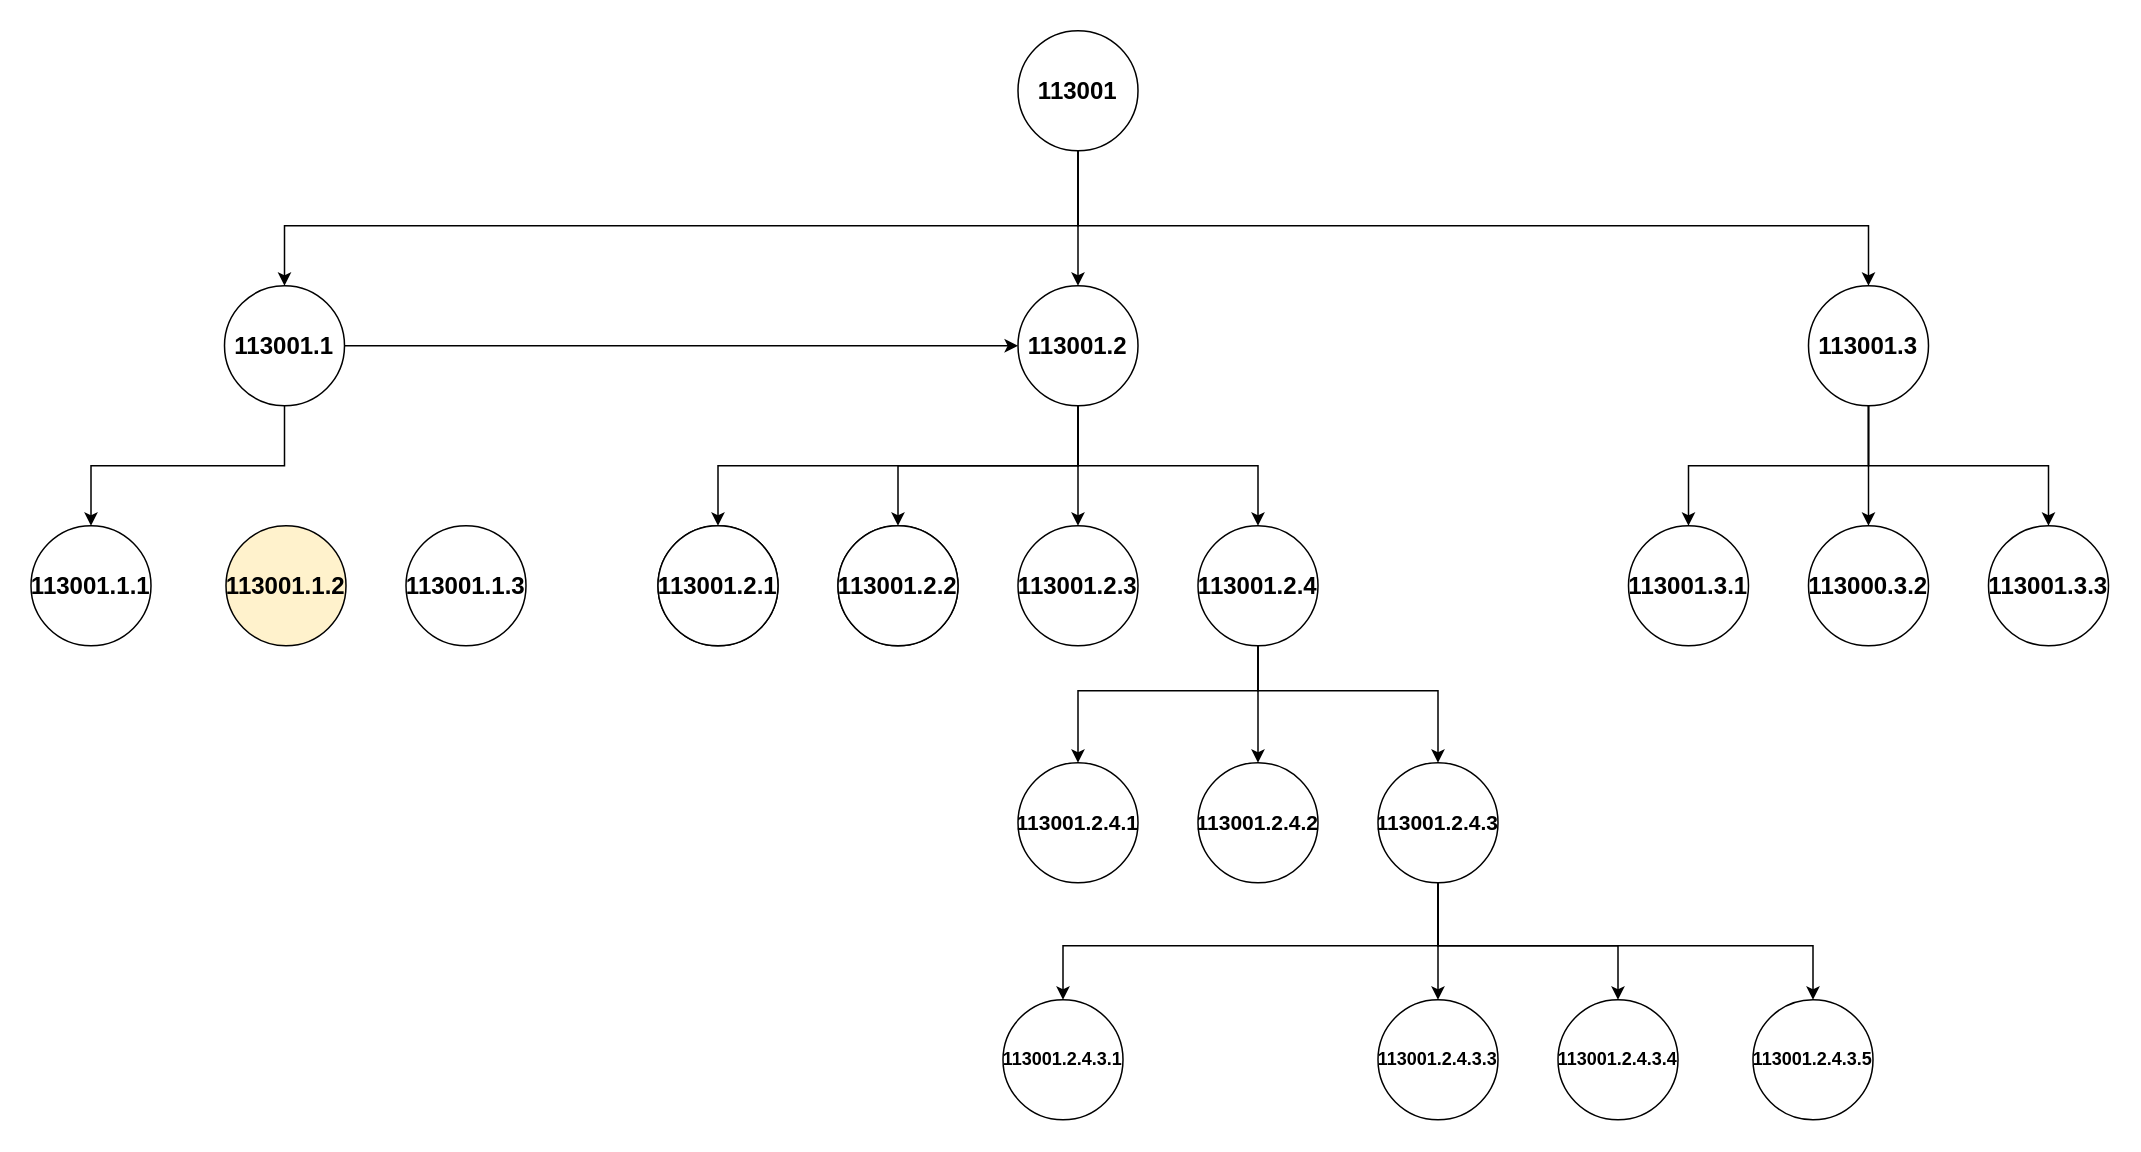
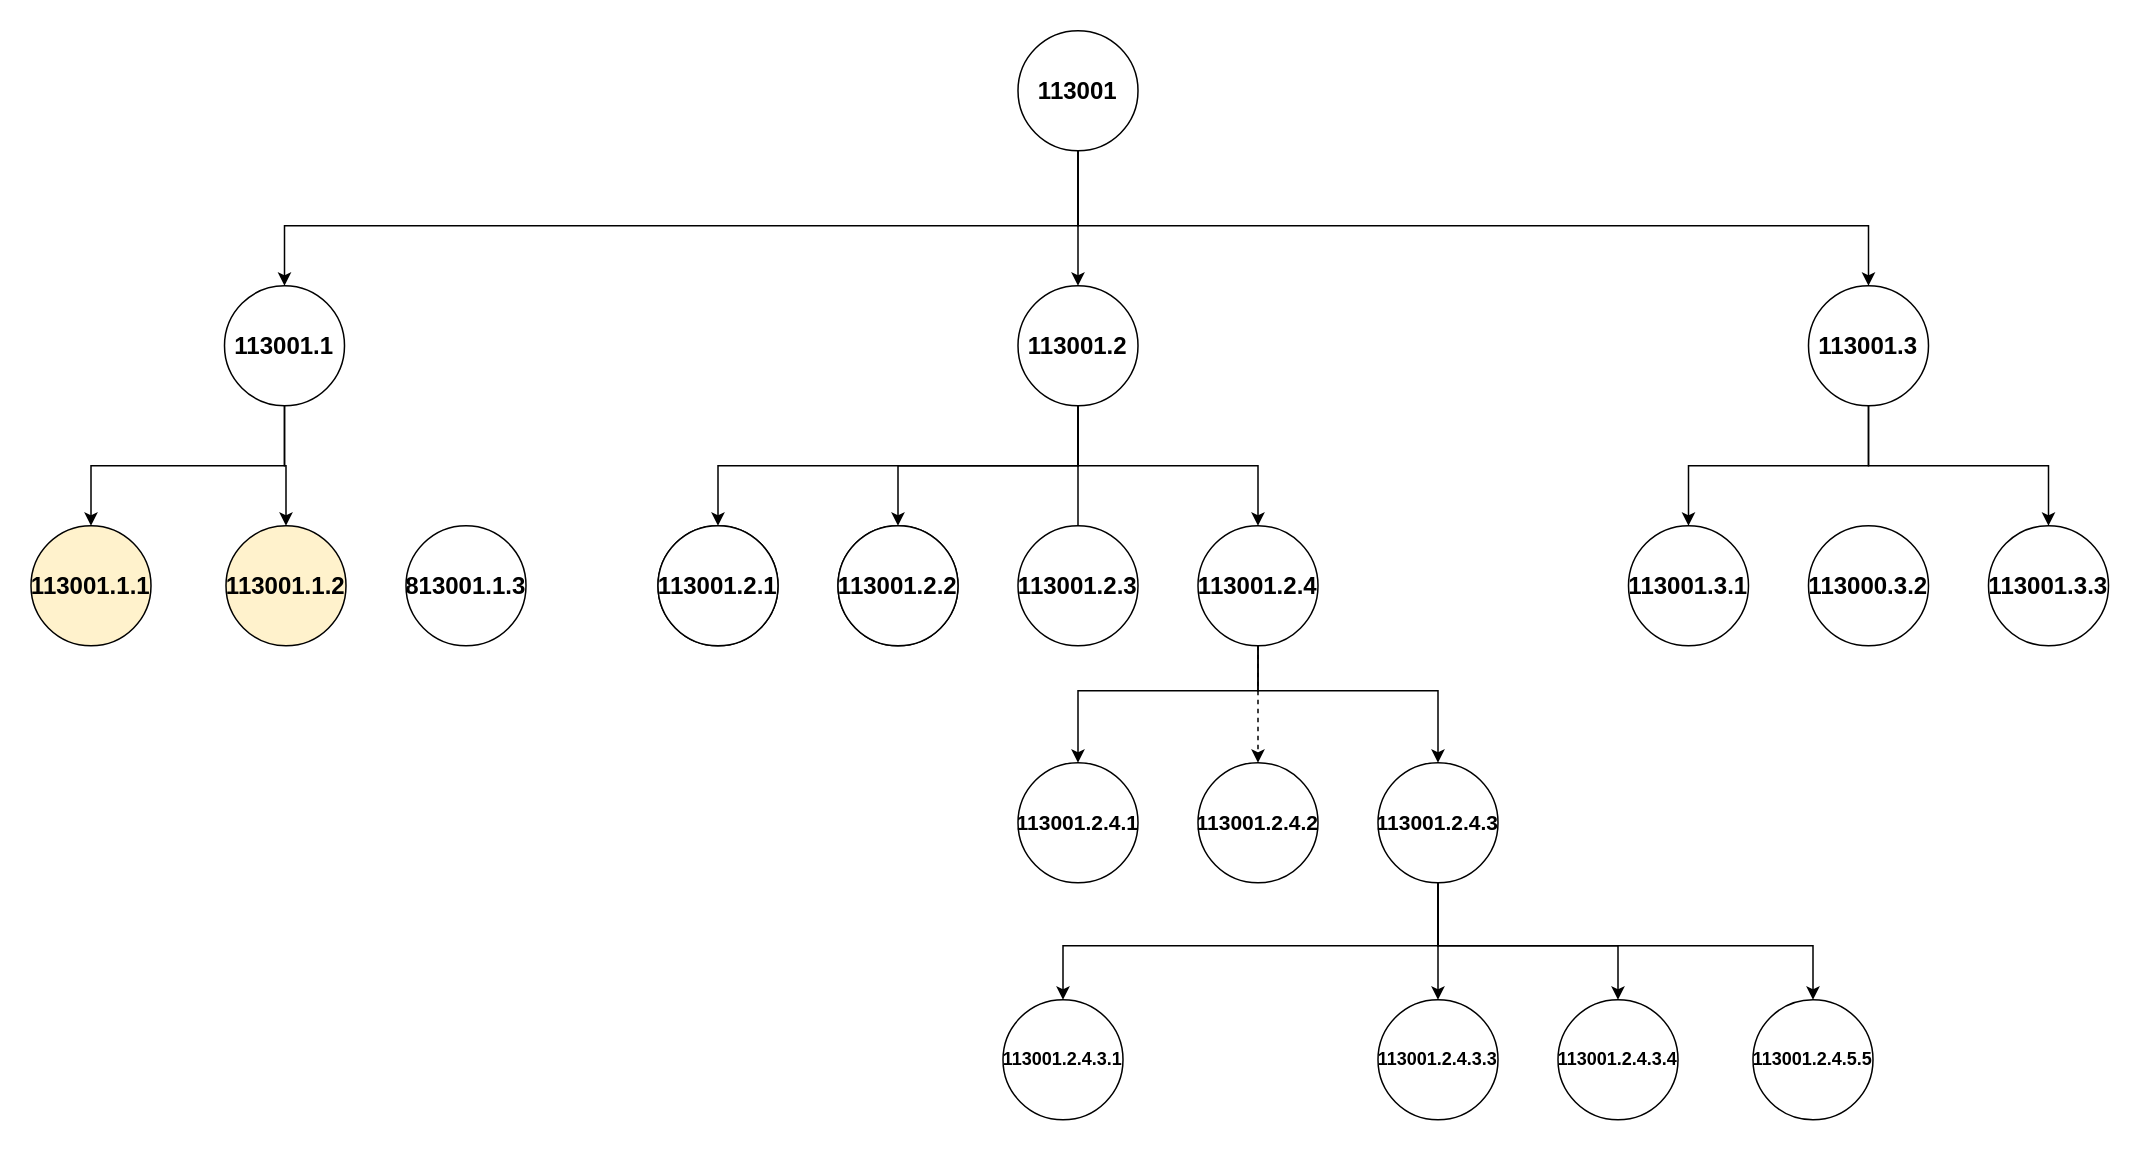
edge "113001.1" -> "113001.2": now "113001.1" -> "113001.1.2"
edge "113001.3" -> "113000.3.2": removed
edge "113001.2" -> "113001.2.3": arrowhead classic -> none
node "113001.1.1": fillcolor #ffffff -> #fff2cc
node "113001.1.3": label "113001.1.3" -> "813001.1.3"
edge "113001.2.4" -> "113001.2.4.2": style solid -> dashed
node "113001.2.4.3.5": label "113001.2.4.3.5" -> "113001.2.4.5.5"
